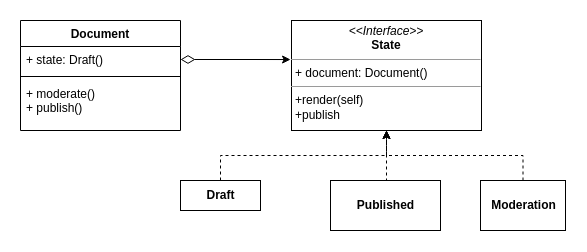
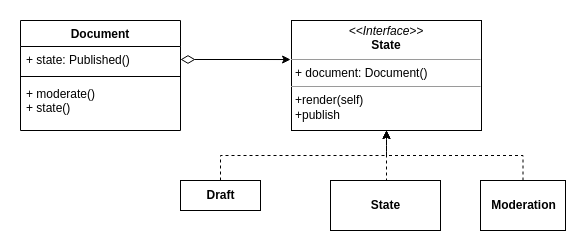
node "+ state: Draft()": label "+ state: Draft()" -> "+ state: Published()"
node "+ moderate() + publish()": label "+ moderate() + publish()" -> "+ moderate() + state()"
node "Published": label "Published" -> "State"
